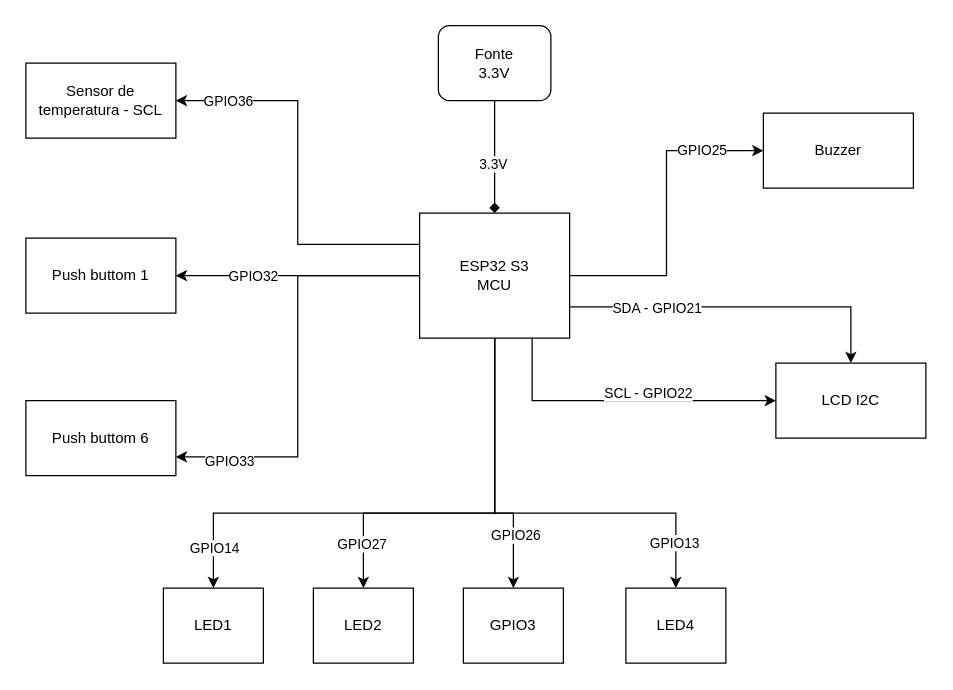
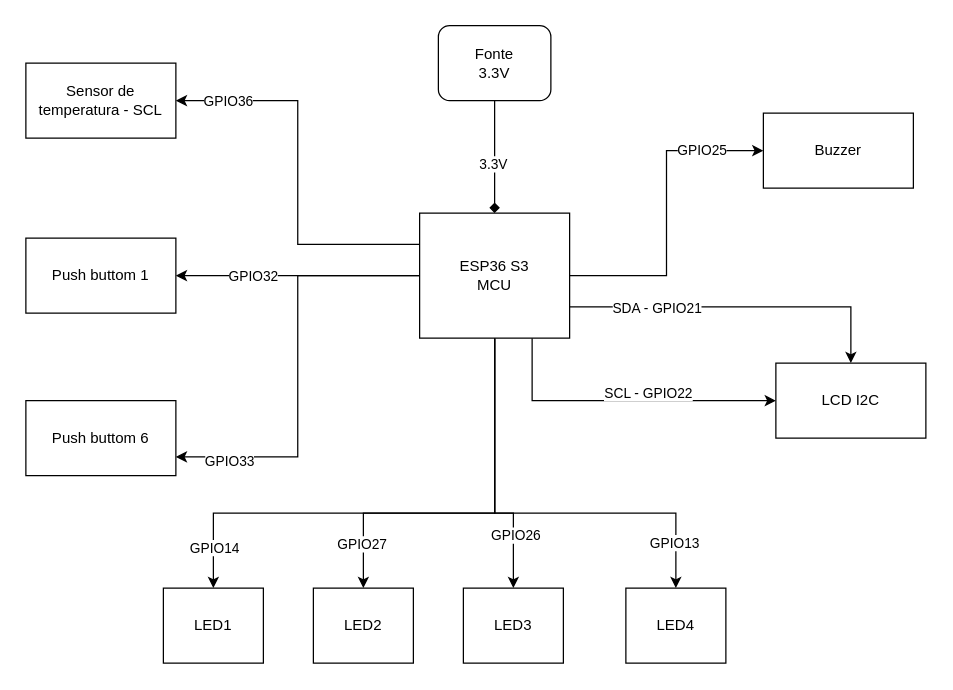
node "ESP32 S3 MCU": label "ESP32 S3 MCU" -> "ESP36 S3 MCU"
node "GPIO3": label "GPIO3" -> "LED3"
